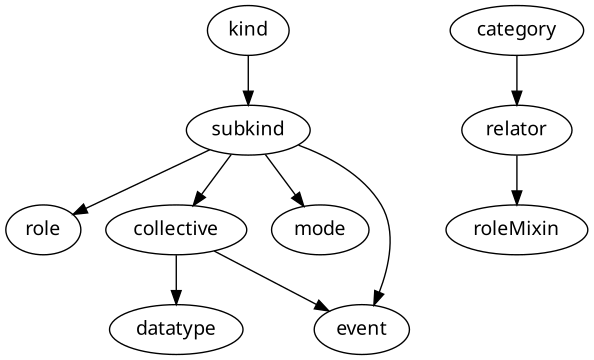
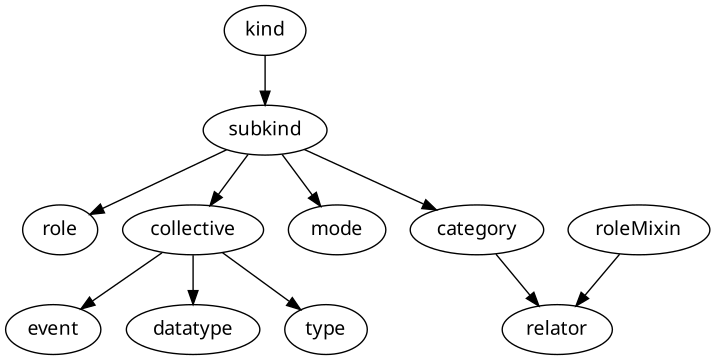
edge "relator" -> "roleMixin": reversed
edge "subkind" -> "event": now "subkind" -> "category"
node "type": added
